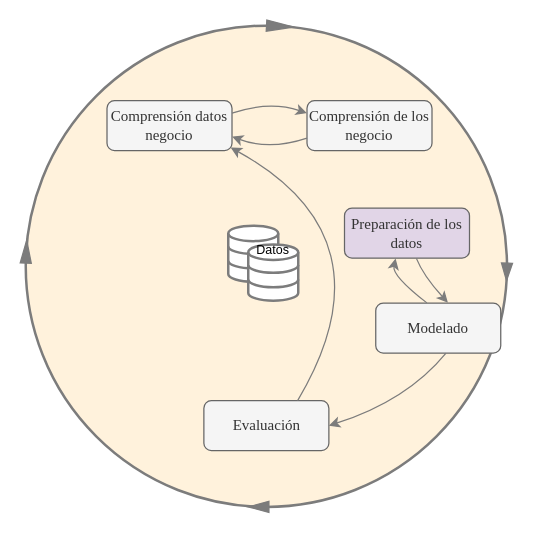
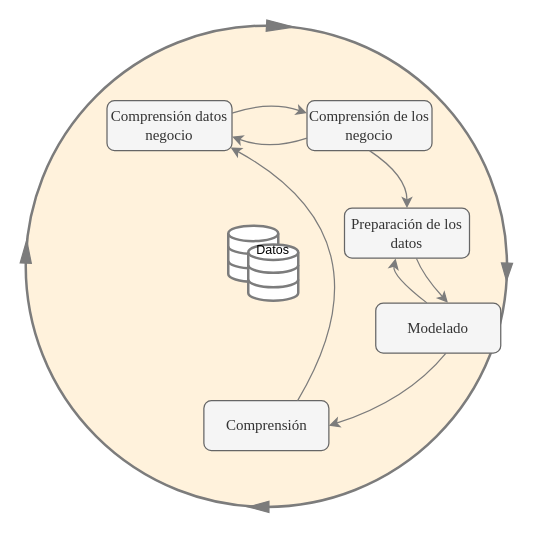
edge "Comprensión de los negocio" -> "Preparación de los datos": added
node "Preparación de los datos": fillcolor #e1d5e7 -> #f5f5f5
node "Evaluación": label "Evaluación" -> "Comprensión"
